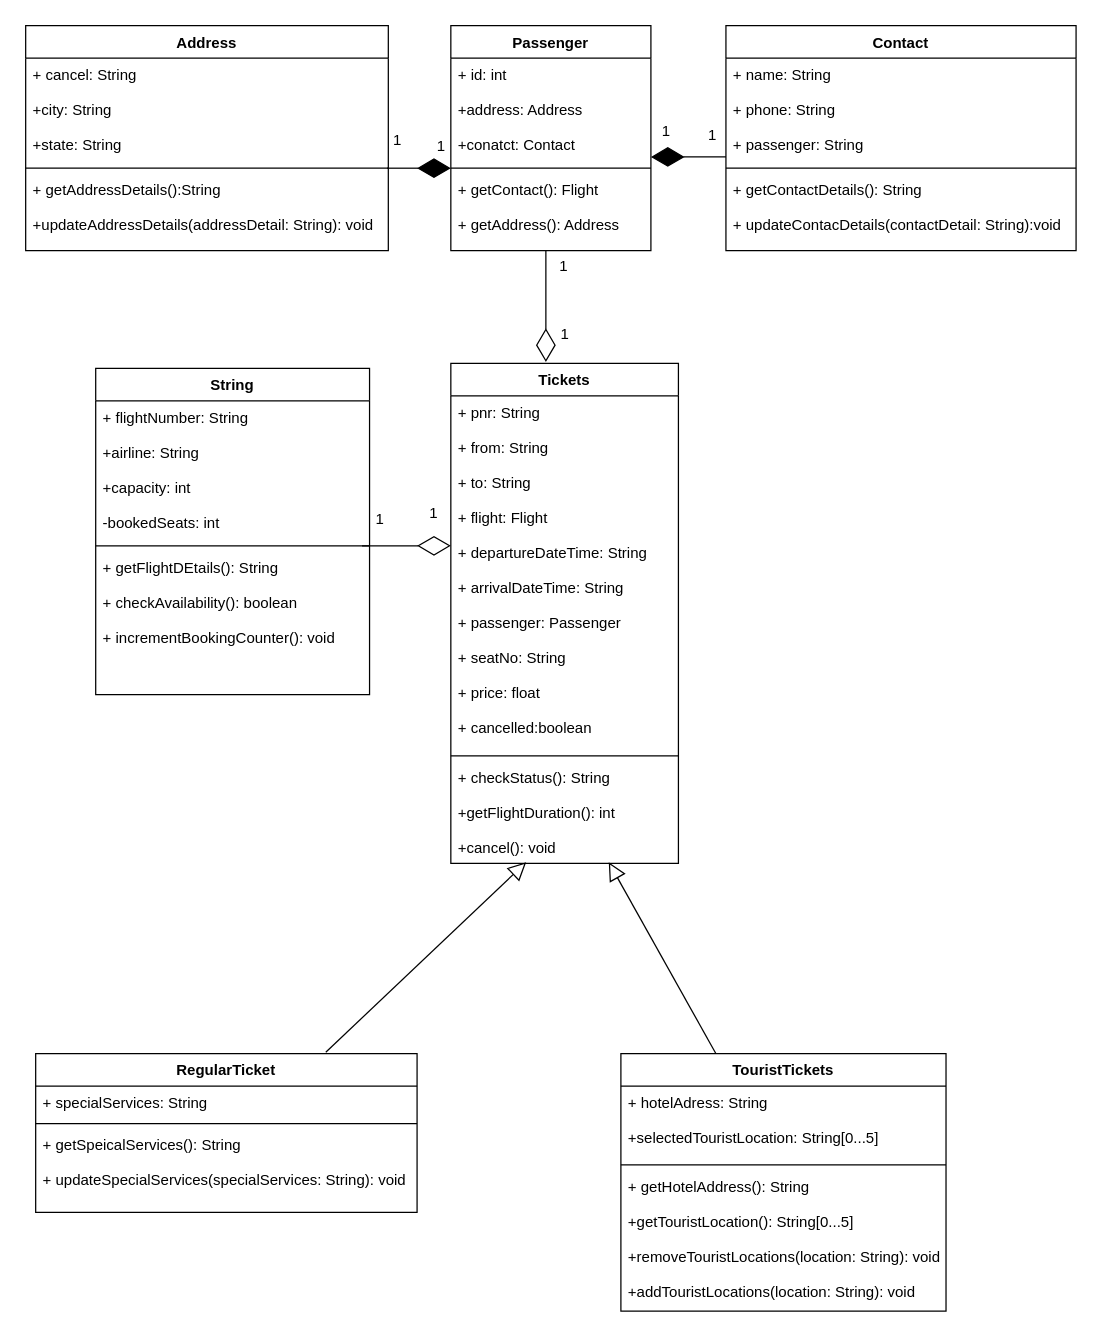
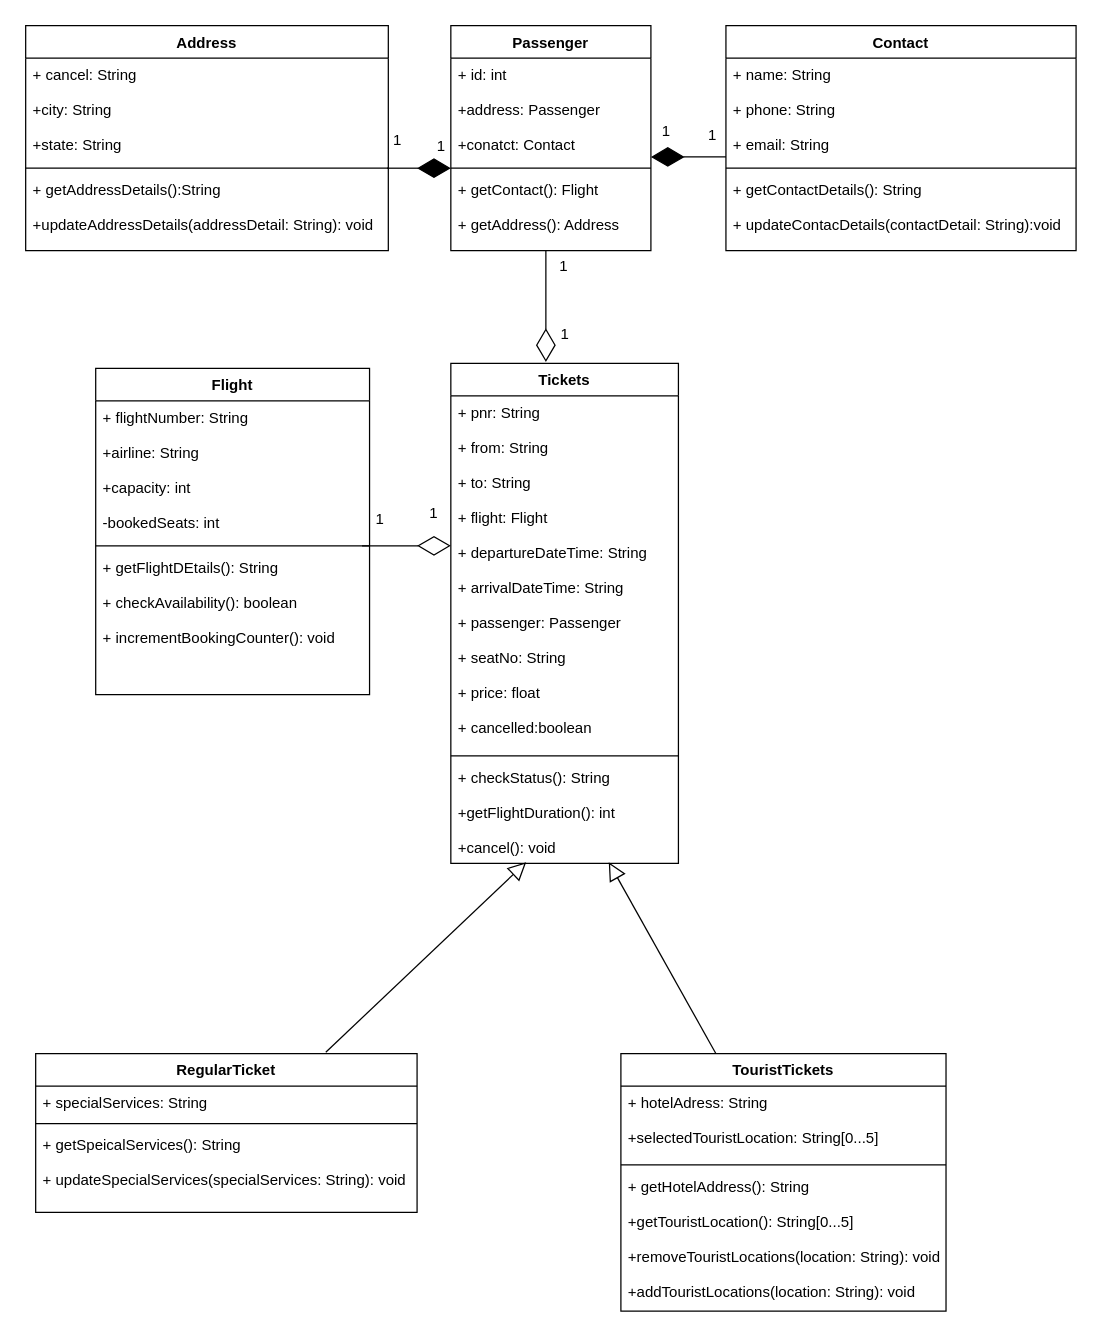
node "+ id: int +address: Address +conatct: Contact": label "+ id: int +address: Address +conatct: Contact" -> "+ id: int +address: Passenger +conatct: Contact"
node "+ name: String + phone: String + passenger: String": label "+ name: String + phone: String + passenger: String" -> "+ name: String + phone: String + email: String"
node "String": label "String" -> "Flight"
